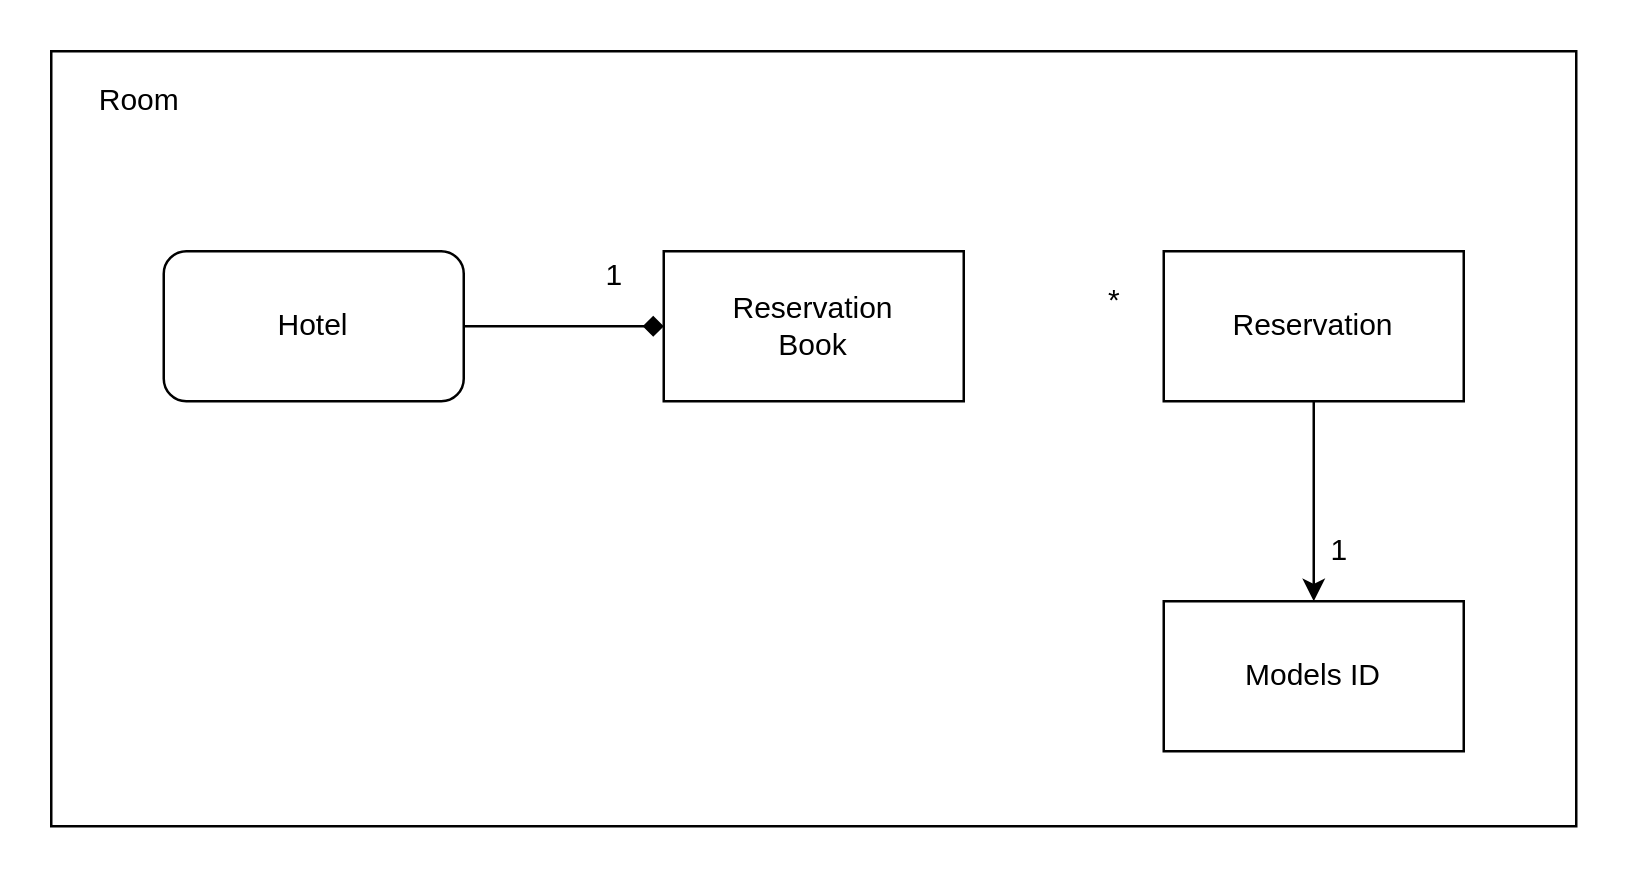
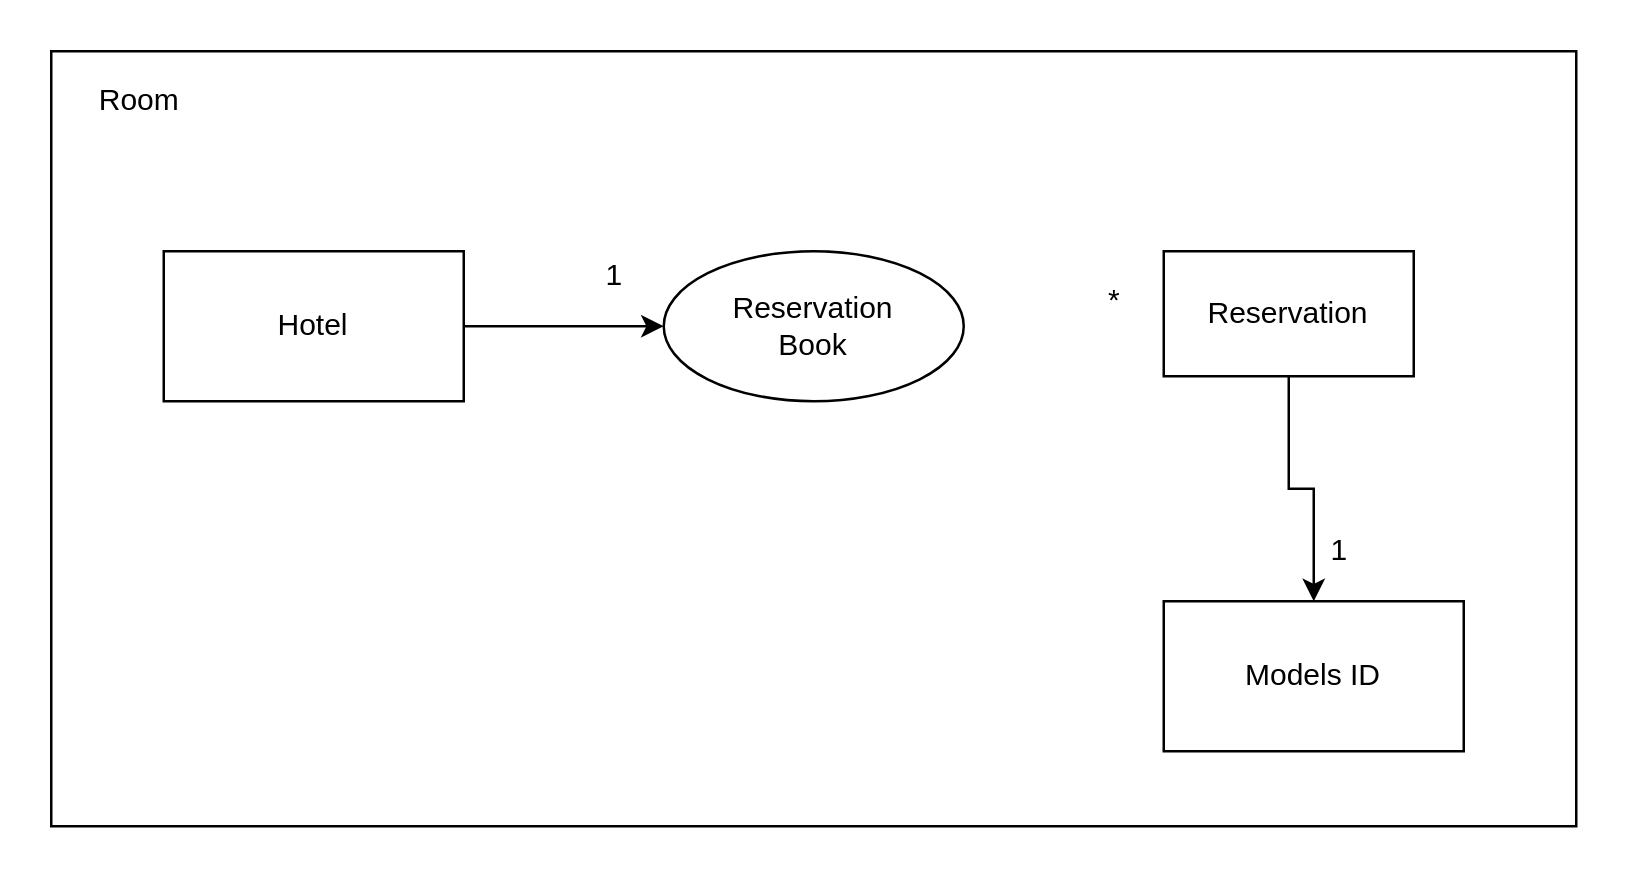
node "Hotel": shape rounded rectangle -> rectangle
edge "Hotel" -> "Reservation Book": arrowhead diamond -> classic
node "Reservation Book": shape rectangle -> ellipse
node "Reservation": size 300x150 -> 250x125
